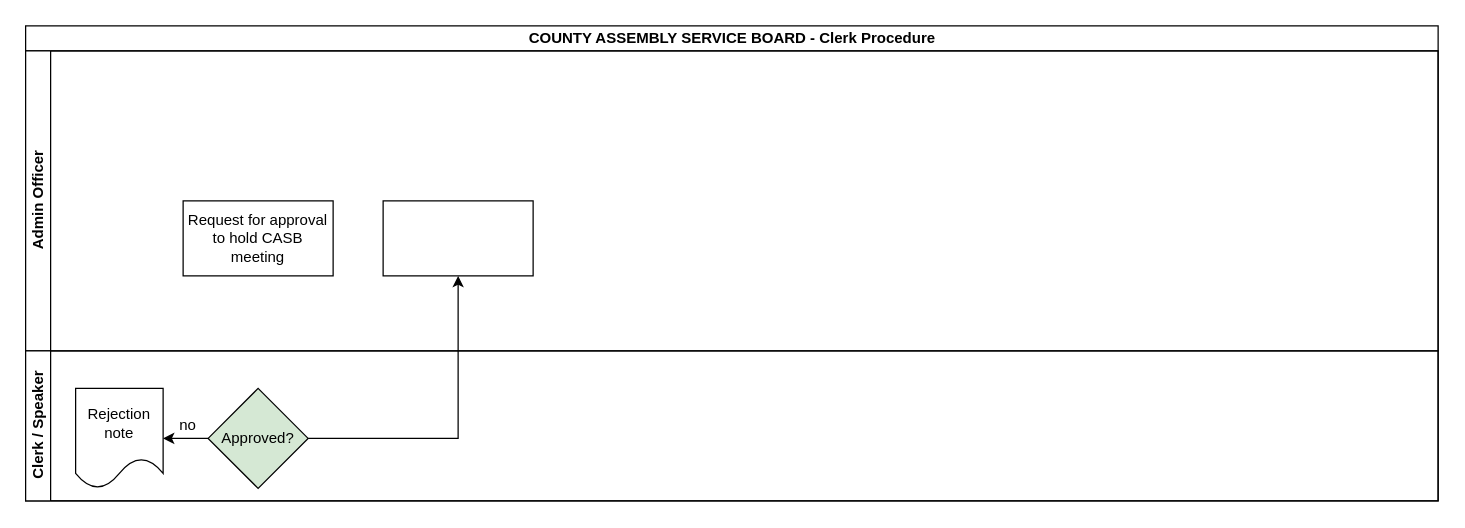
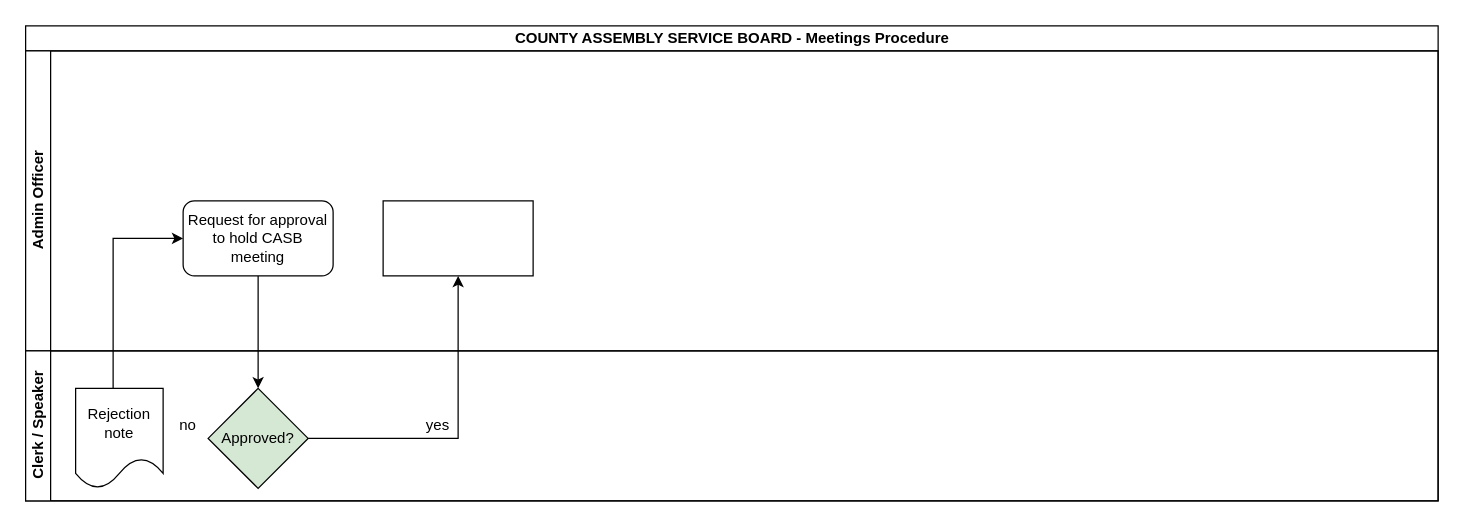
node "COUNTY ASSEMBLY SERVICE BOARD - Clerk Procedure": label "COUNTY ASSEMBLY SERVICE BOARD - Clerk Procedure" -> "COUNTY ASSEMBLY SERVICE BOARD - Meetings Procedure"
node "Request for approval to hold CASB meeting": shape rectangle -> rounded rectangle
edge "Rejection note" -> "Request for approval to hold CASB meeting": added
edge "Request for approval to hold CASB meeting" -> "Approved?": added
node "yes": added
edge "Approved?" -> "Rejection note": removed
